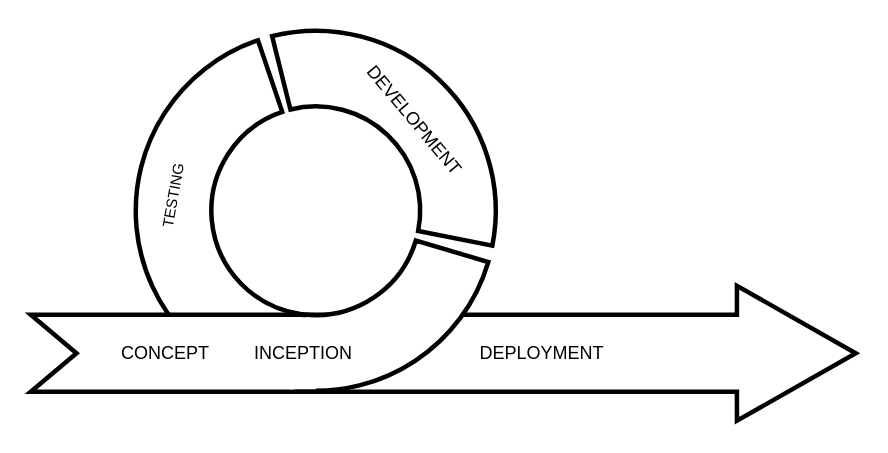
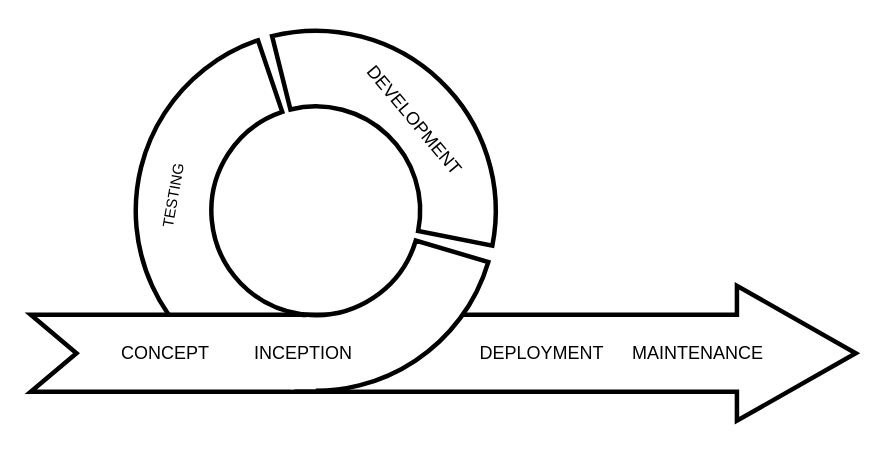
node "MAINTENANCE": added
